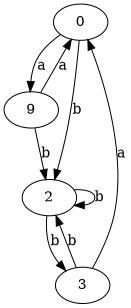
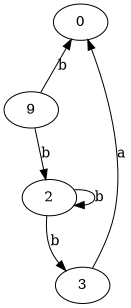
edge "0" -> "9": removed, label "a"
edge "9" -> "0": label "a" -> "b"
edge "0" -> "2": removed, label "b"
edge "3" -> "2": removed, label "b"
